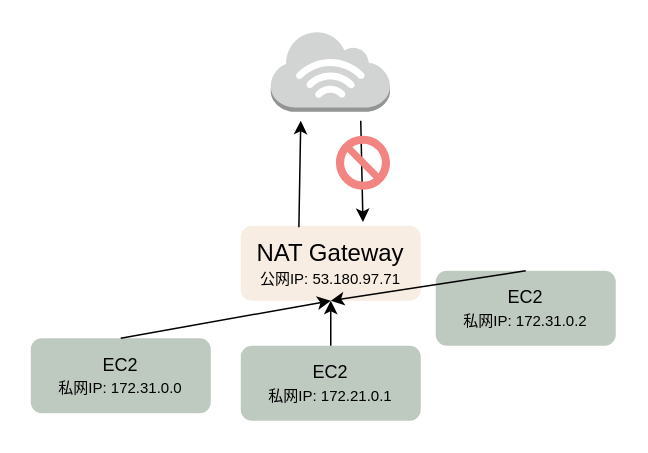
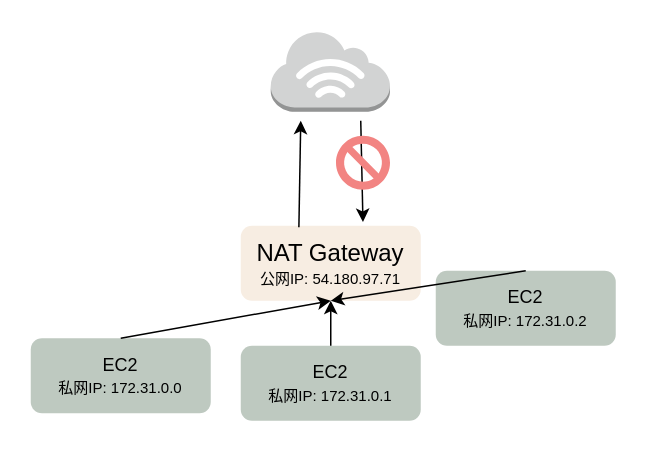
node "NAT Gateway 公网IP: 53.180.97.71": label "NAT Gateway 公网IP: 53.180.97.71" -> "NAT Gateway 公网IP: 54.180.97.71"
node "EC2 私网IP: 172.21.0.1": label "EC2 私网IP: 172.21.0.1" -> "EC2 私网IP: 172.31.0.1"
